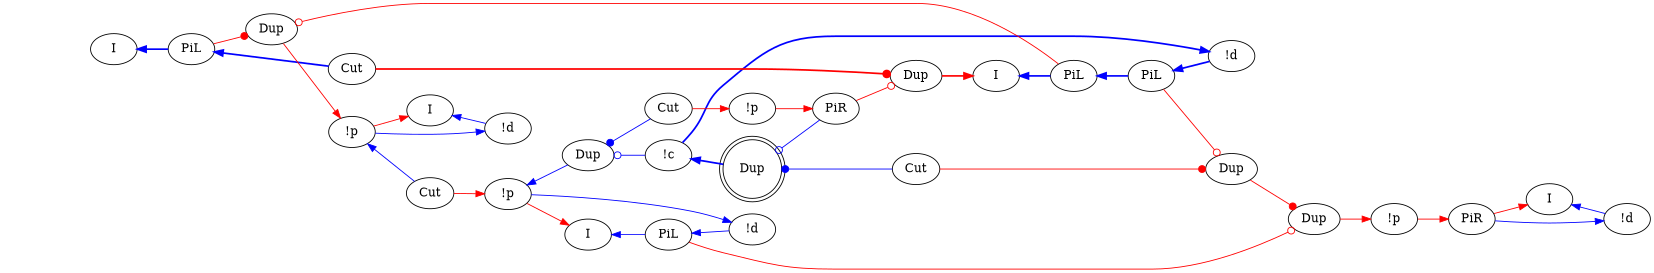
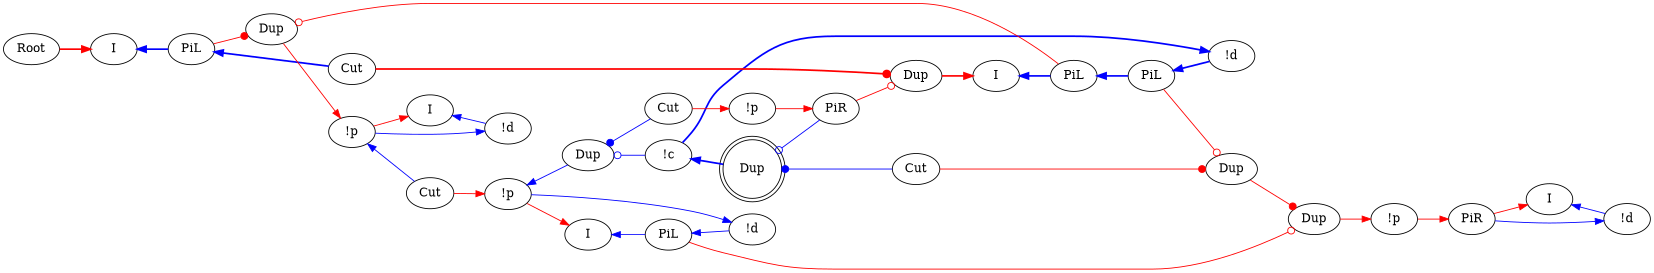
node "Root": added
